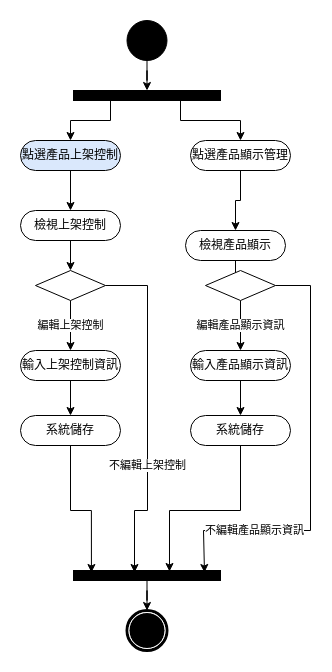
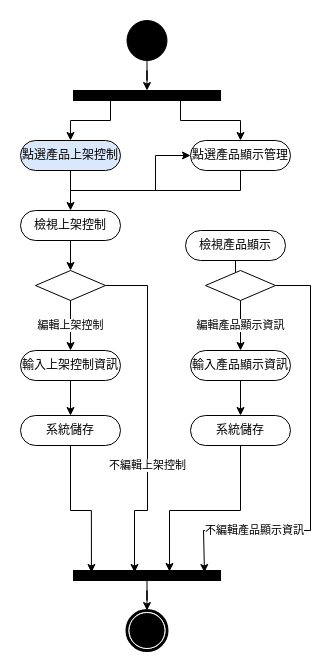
edge "點選產品上架控制" -> "檢視上架控制": now "點選產品上架控制" -> "點選產品顯示管理"
edge "點選產品顯示管理" -> "檢視產品顯示": now "點選產品顯示管理" -> "檢視上架控制"
